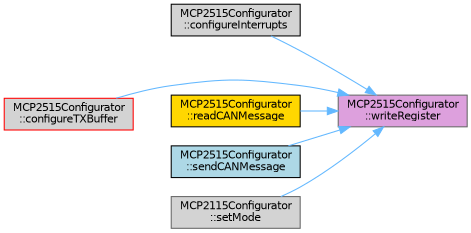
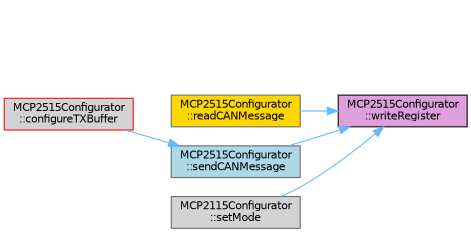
node "MCP2515Configurator ::configureInterrupts": removed
edge "MCP2515Configurator ::configureTXBuffer" -> "MCP2515Configurator ::writeRegister": now "MCP2515Configurator ::configureTXBuffer" -> "MCP2515Configurator ::sendCANMessage"
node "MCP2515Configurator ::readCANMessage": color black -> gray40
node "MCP2515Configurator ::writeRegister": color gray40 -> black
node "MCP2515Configurator ::sendCANMessage": color black -> gray40
